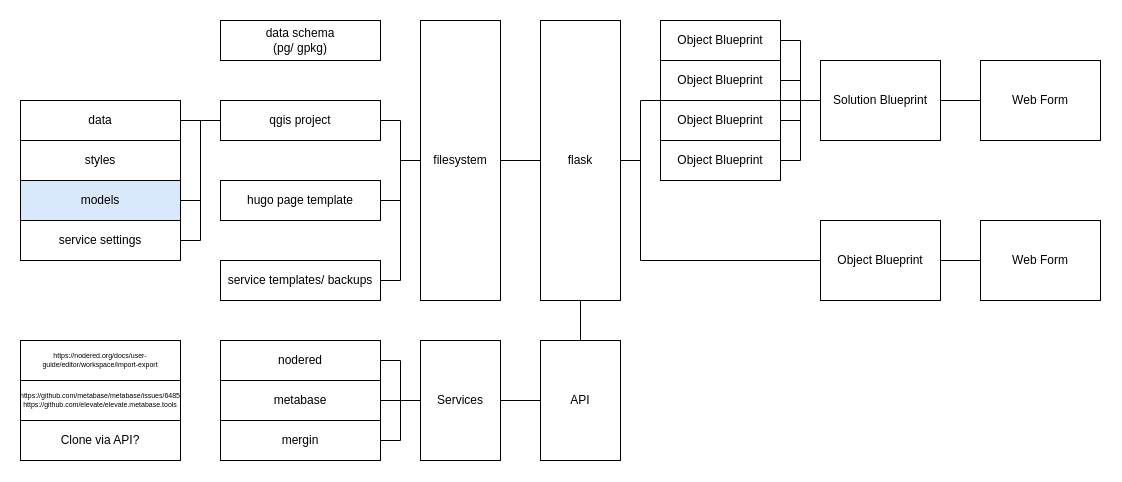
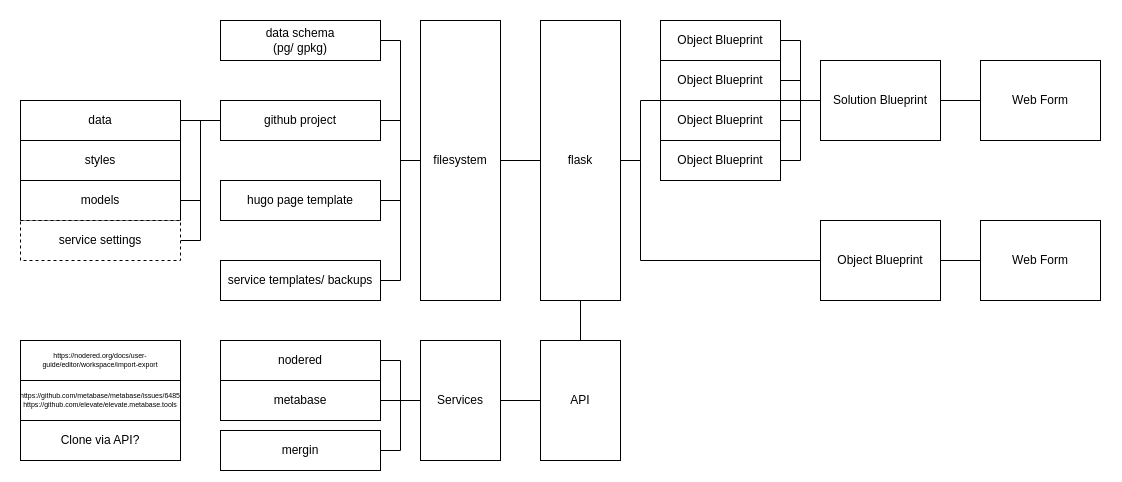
edge "data schema (pg/ gpkg)" -- "filesystem": added
node "qgis project": label "qgis project" -> "github project"
node "models": fillcolor #dae8fc -> #ffffff
node "service settings": style solid -> dashed
node "mergin": moved (301, 441) -> (301, 451)
